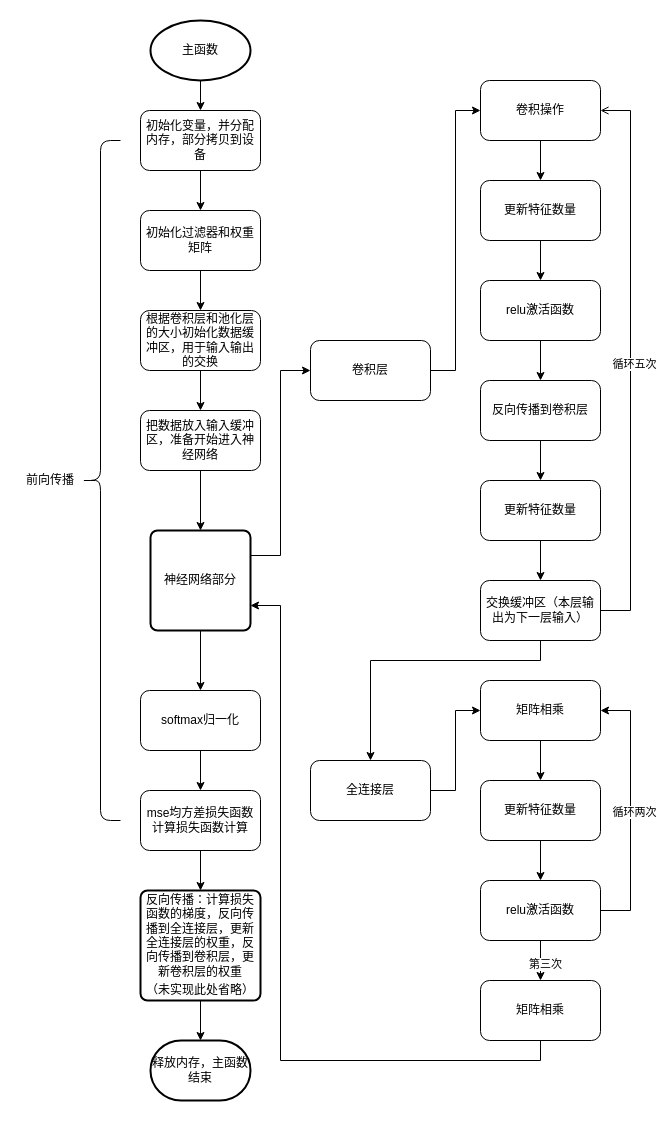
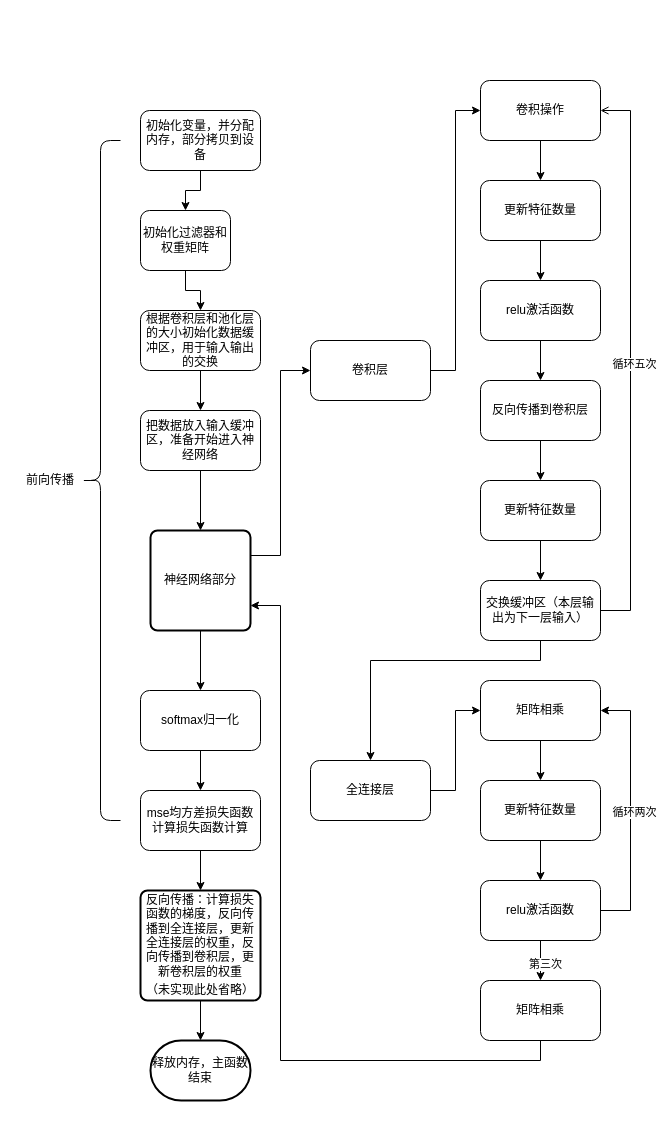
node "主函数": removed
edge "主函数" -> "初始化变量，并分配内存，部分拷贝到设备": removed
node "初始化过滤器和权重矩阵": size 120x60 -> 90x60
